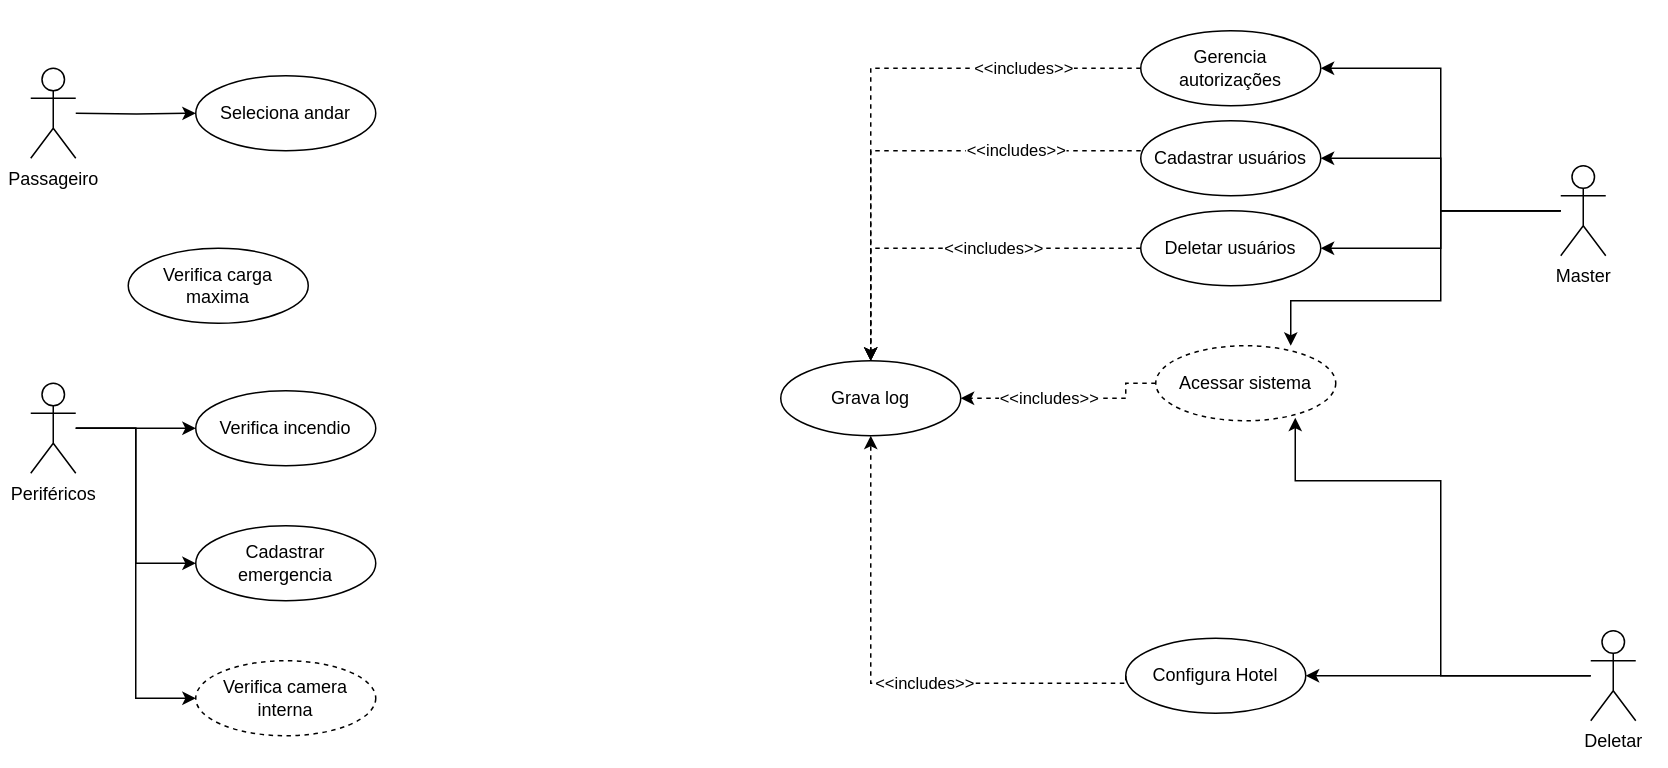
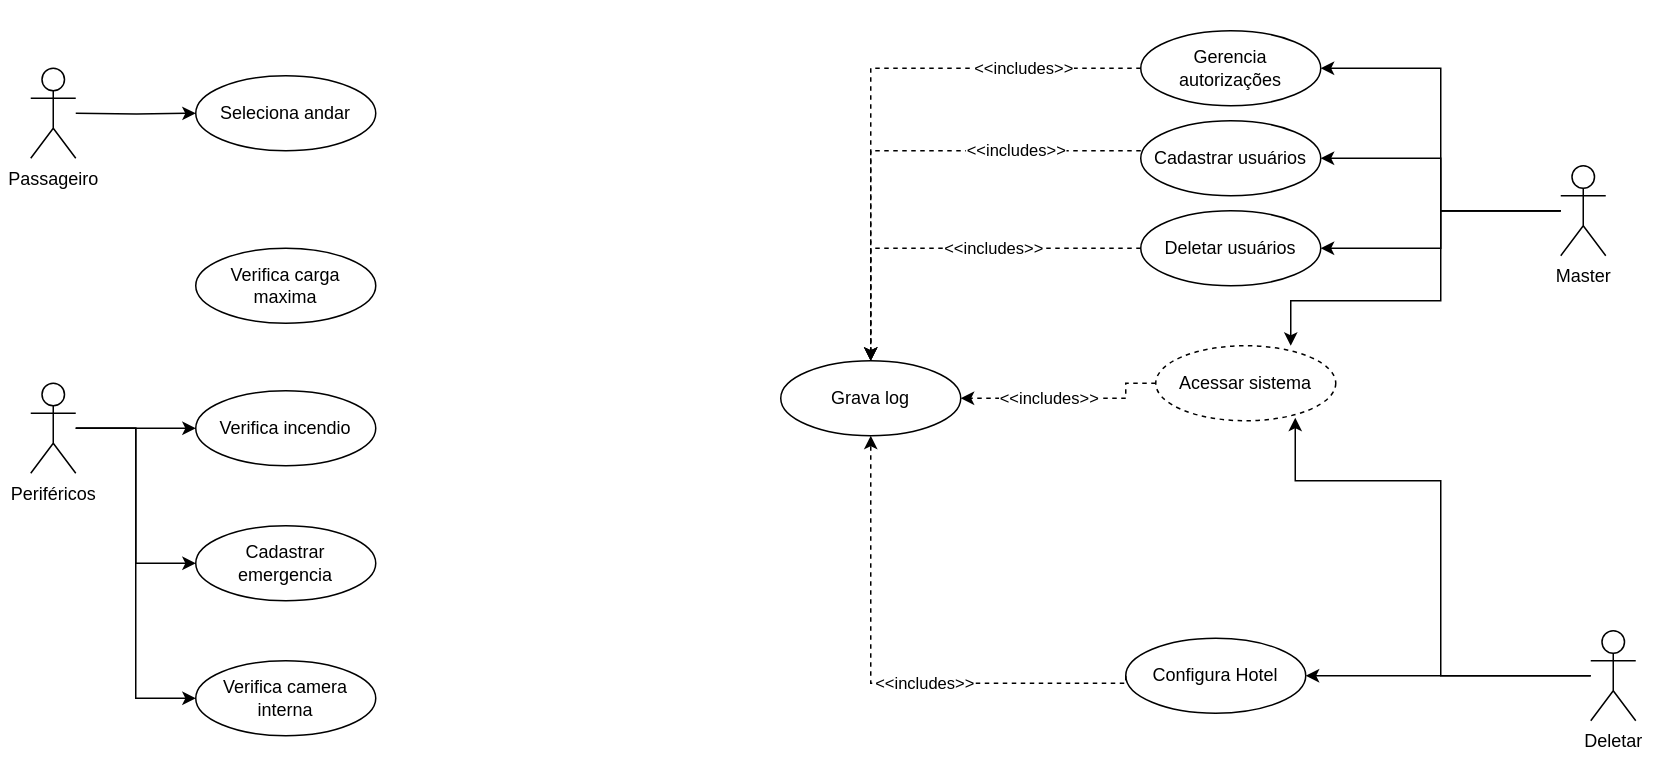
node "Verifica carga maxima": moved (218, 286) -> (286, 286)
node "Verifica camera interna": style dashed -> solid
